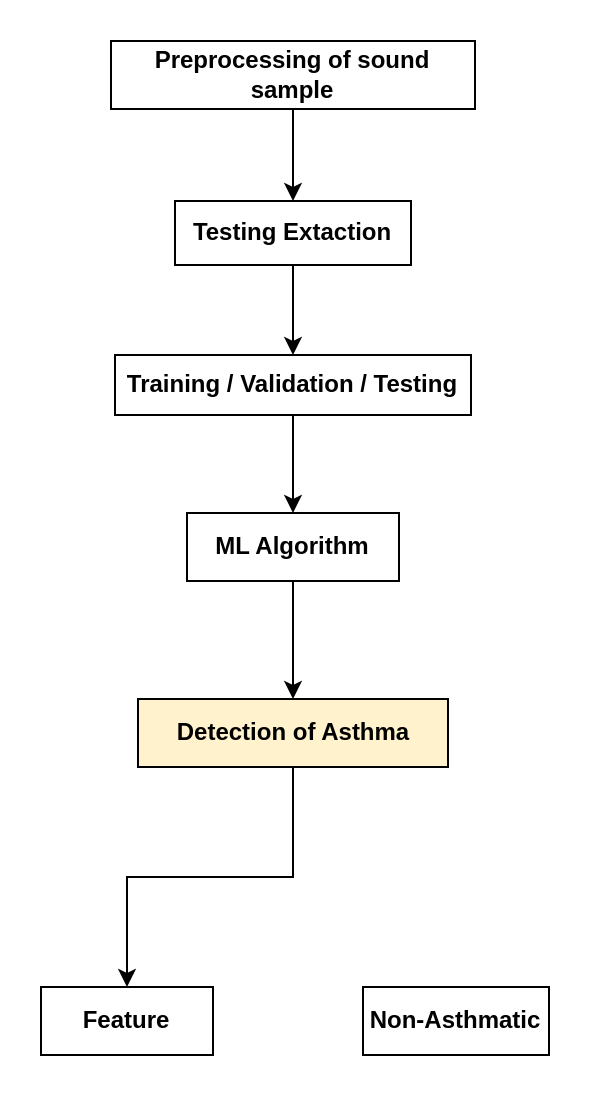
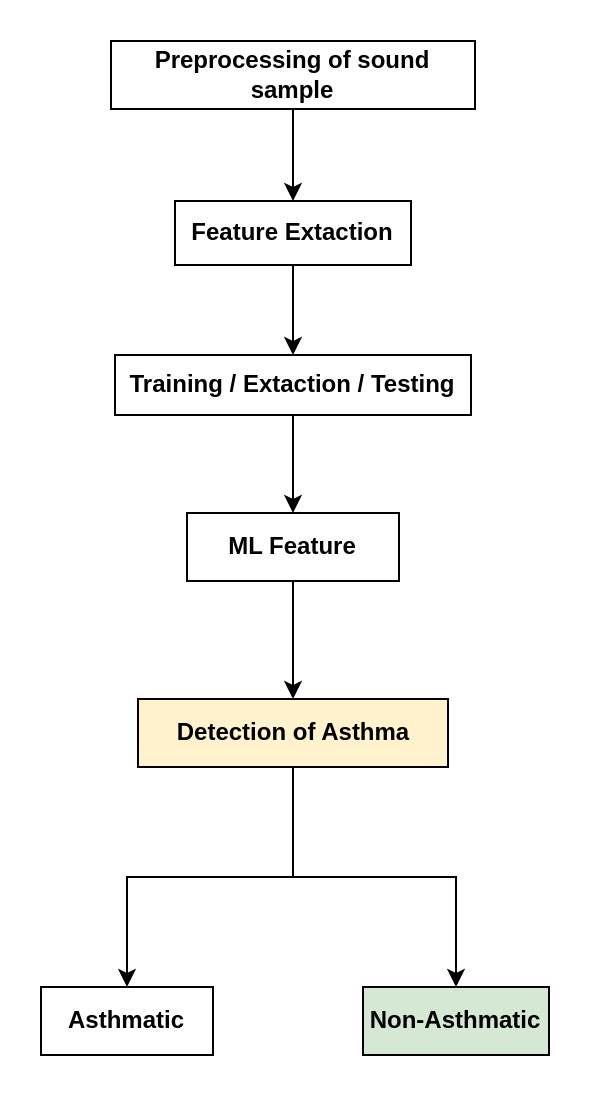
node "Testing Extaction": label "Testing Extaction" -> "Feature Extaction"
node "Training / Validation / Testing": label "Training / Validation / Testing" -> "Training / Extaction / Testing"
node "ML Algorithm": label "ML Algorithm" -> "ML Feature"
edge "Detection of Asthma" -> "Non-Asthmatic": added
node "Feature": label "Feature" -> "Asthmatic"
node "Non-Asthmatic": fillcolor #ffffff -> #d5e8d4
